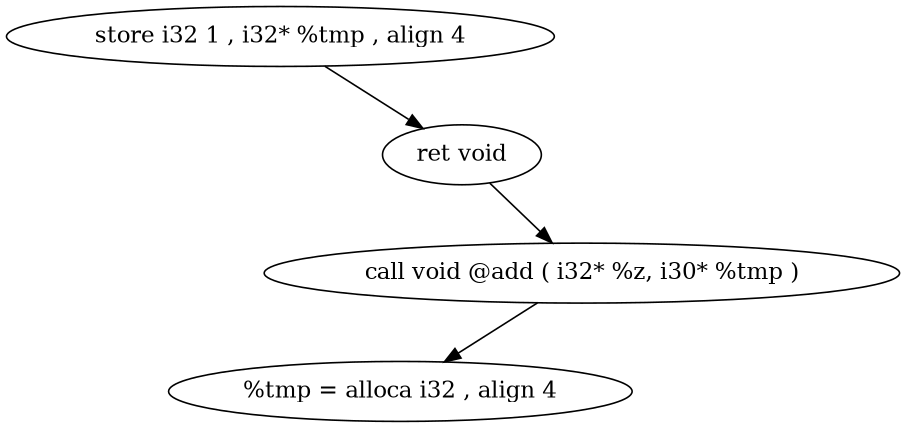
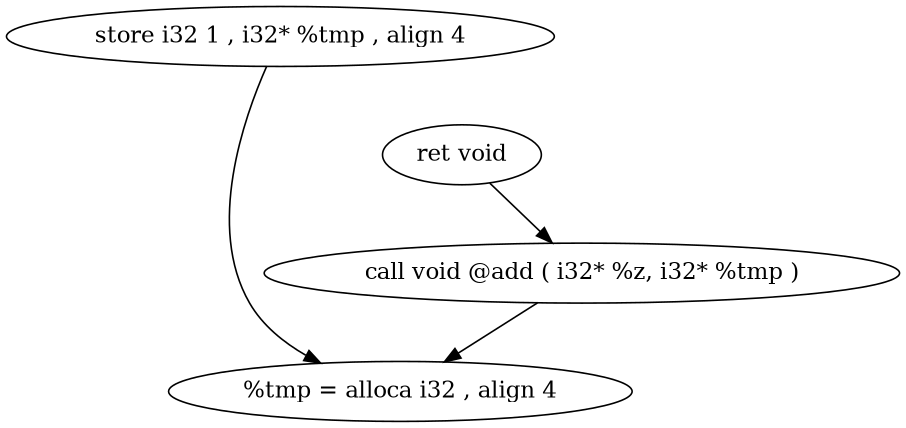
edge "store i32 1 , i32* %tmp , align 4" -> "ret void": now "store i32 1 , i32* %tmp , align 4" -> "%tmp = alloca i32 , align 4"
node "call void @add ( i32* %z, i30* %tmp )": label "call void @add ( i32* %z, i30* %tmp )" -> "call void @add ( i32* %z, i32* %tmp )"
